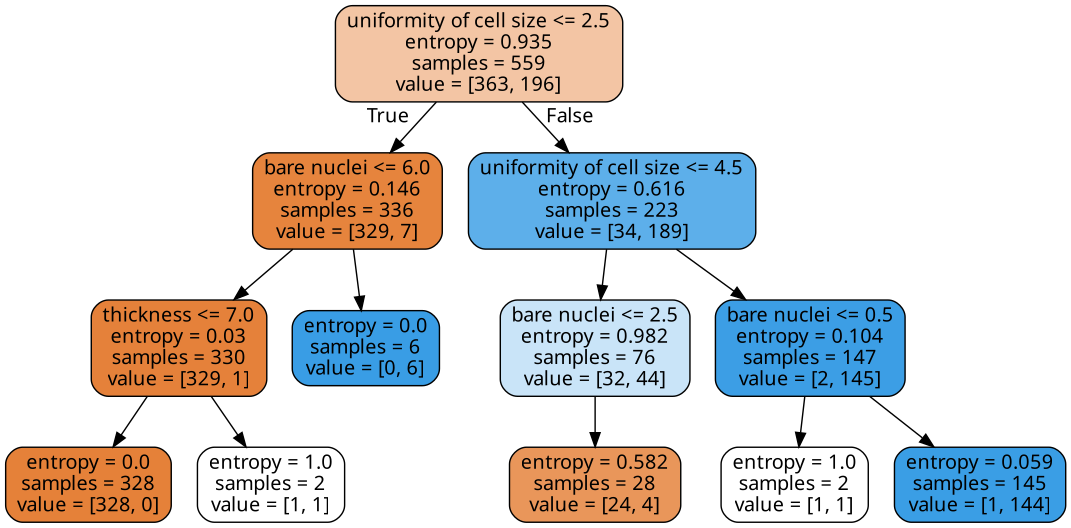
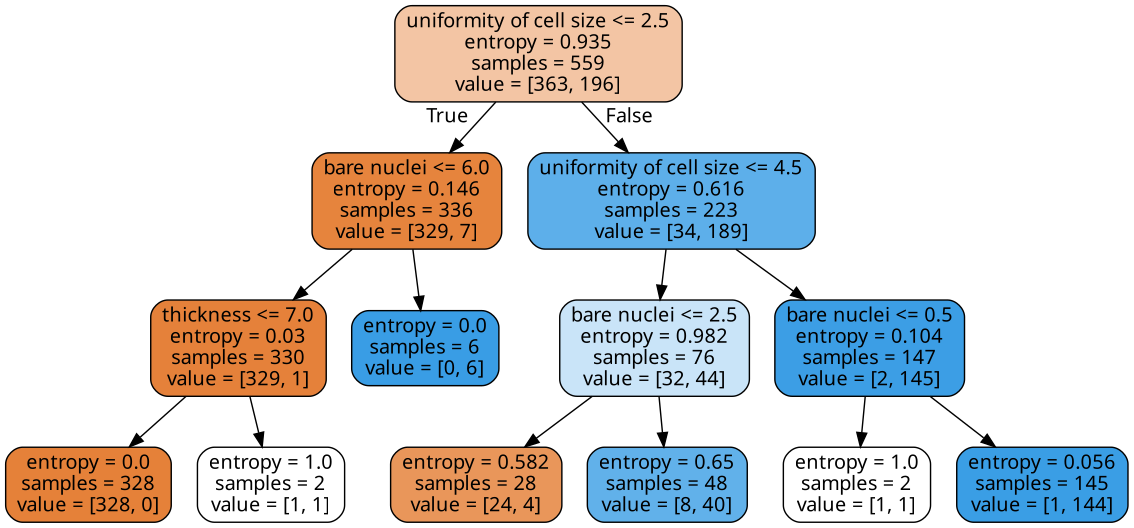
node "entropy = 0.65 samples = 48 value = [8, 40]": added
node "entropy = 0.059 samples = 145 value = [1, 144]": label "entropy = 0.059 samples = 145 value = [1, 144]" -> "entropy = 0.056 samples = 145 value = [1, 144]"
